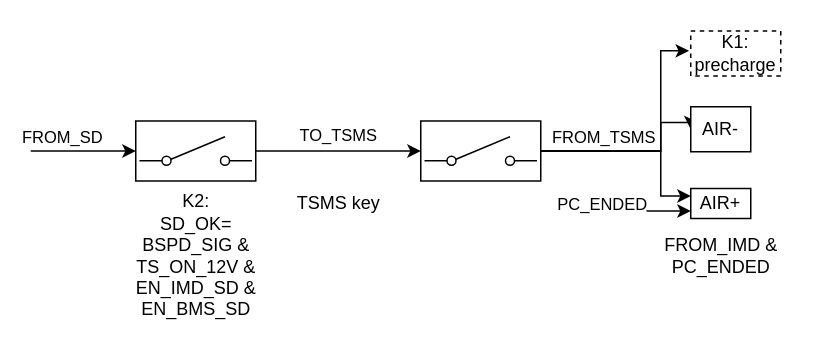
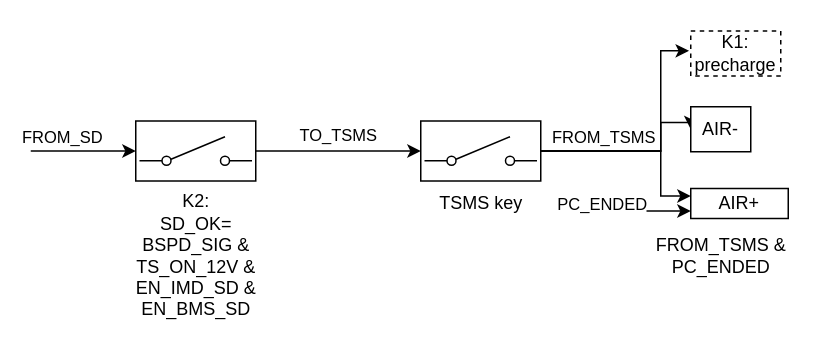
node "TSMS key": moved (338, 203) -> (481, 203)
node "AIR+": size 60x30 -> 98x30
node "FROM_IMD & PC_ENDED": label "FROM_IMD & PC_ENDED" -> "FROM_TSMS & PC_ENDED"
